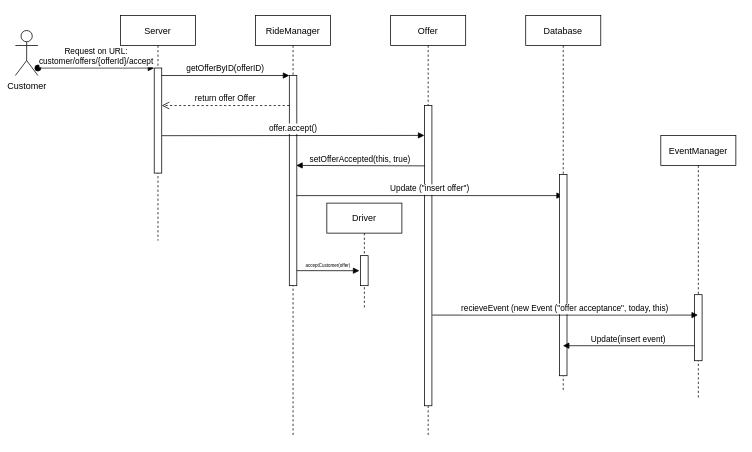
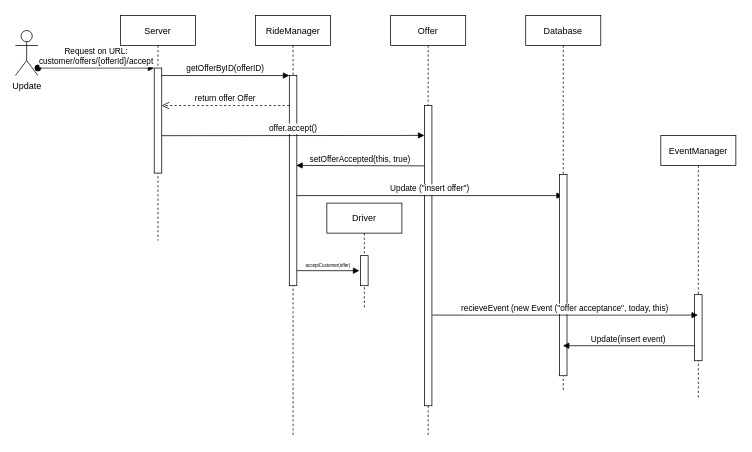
node "Customer": label "Customer" -> "Update"
